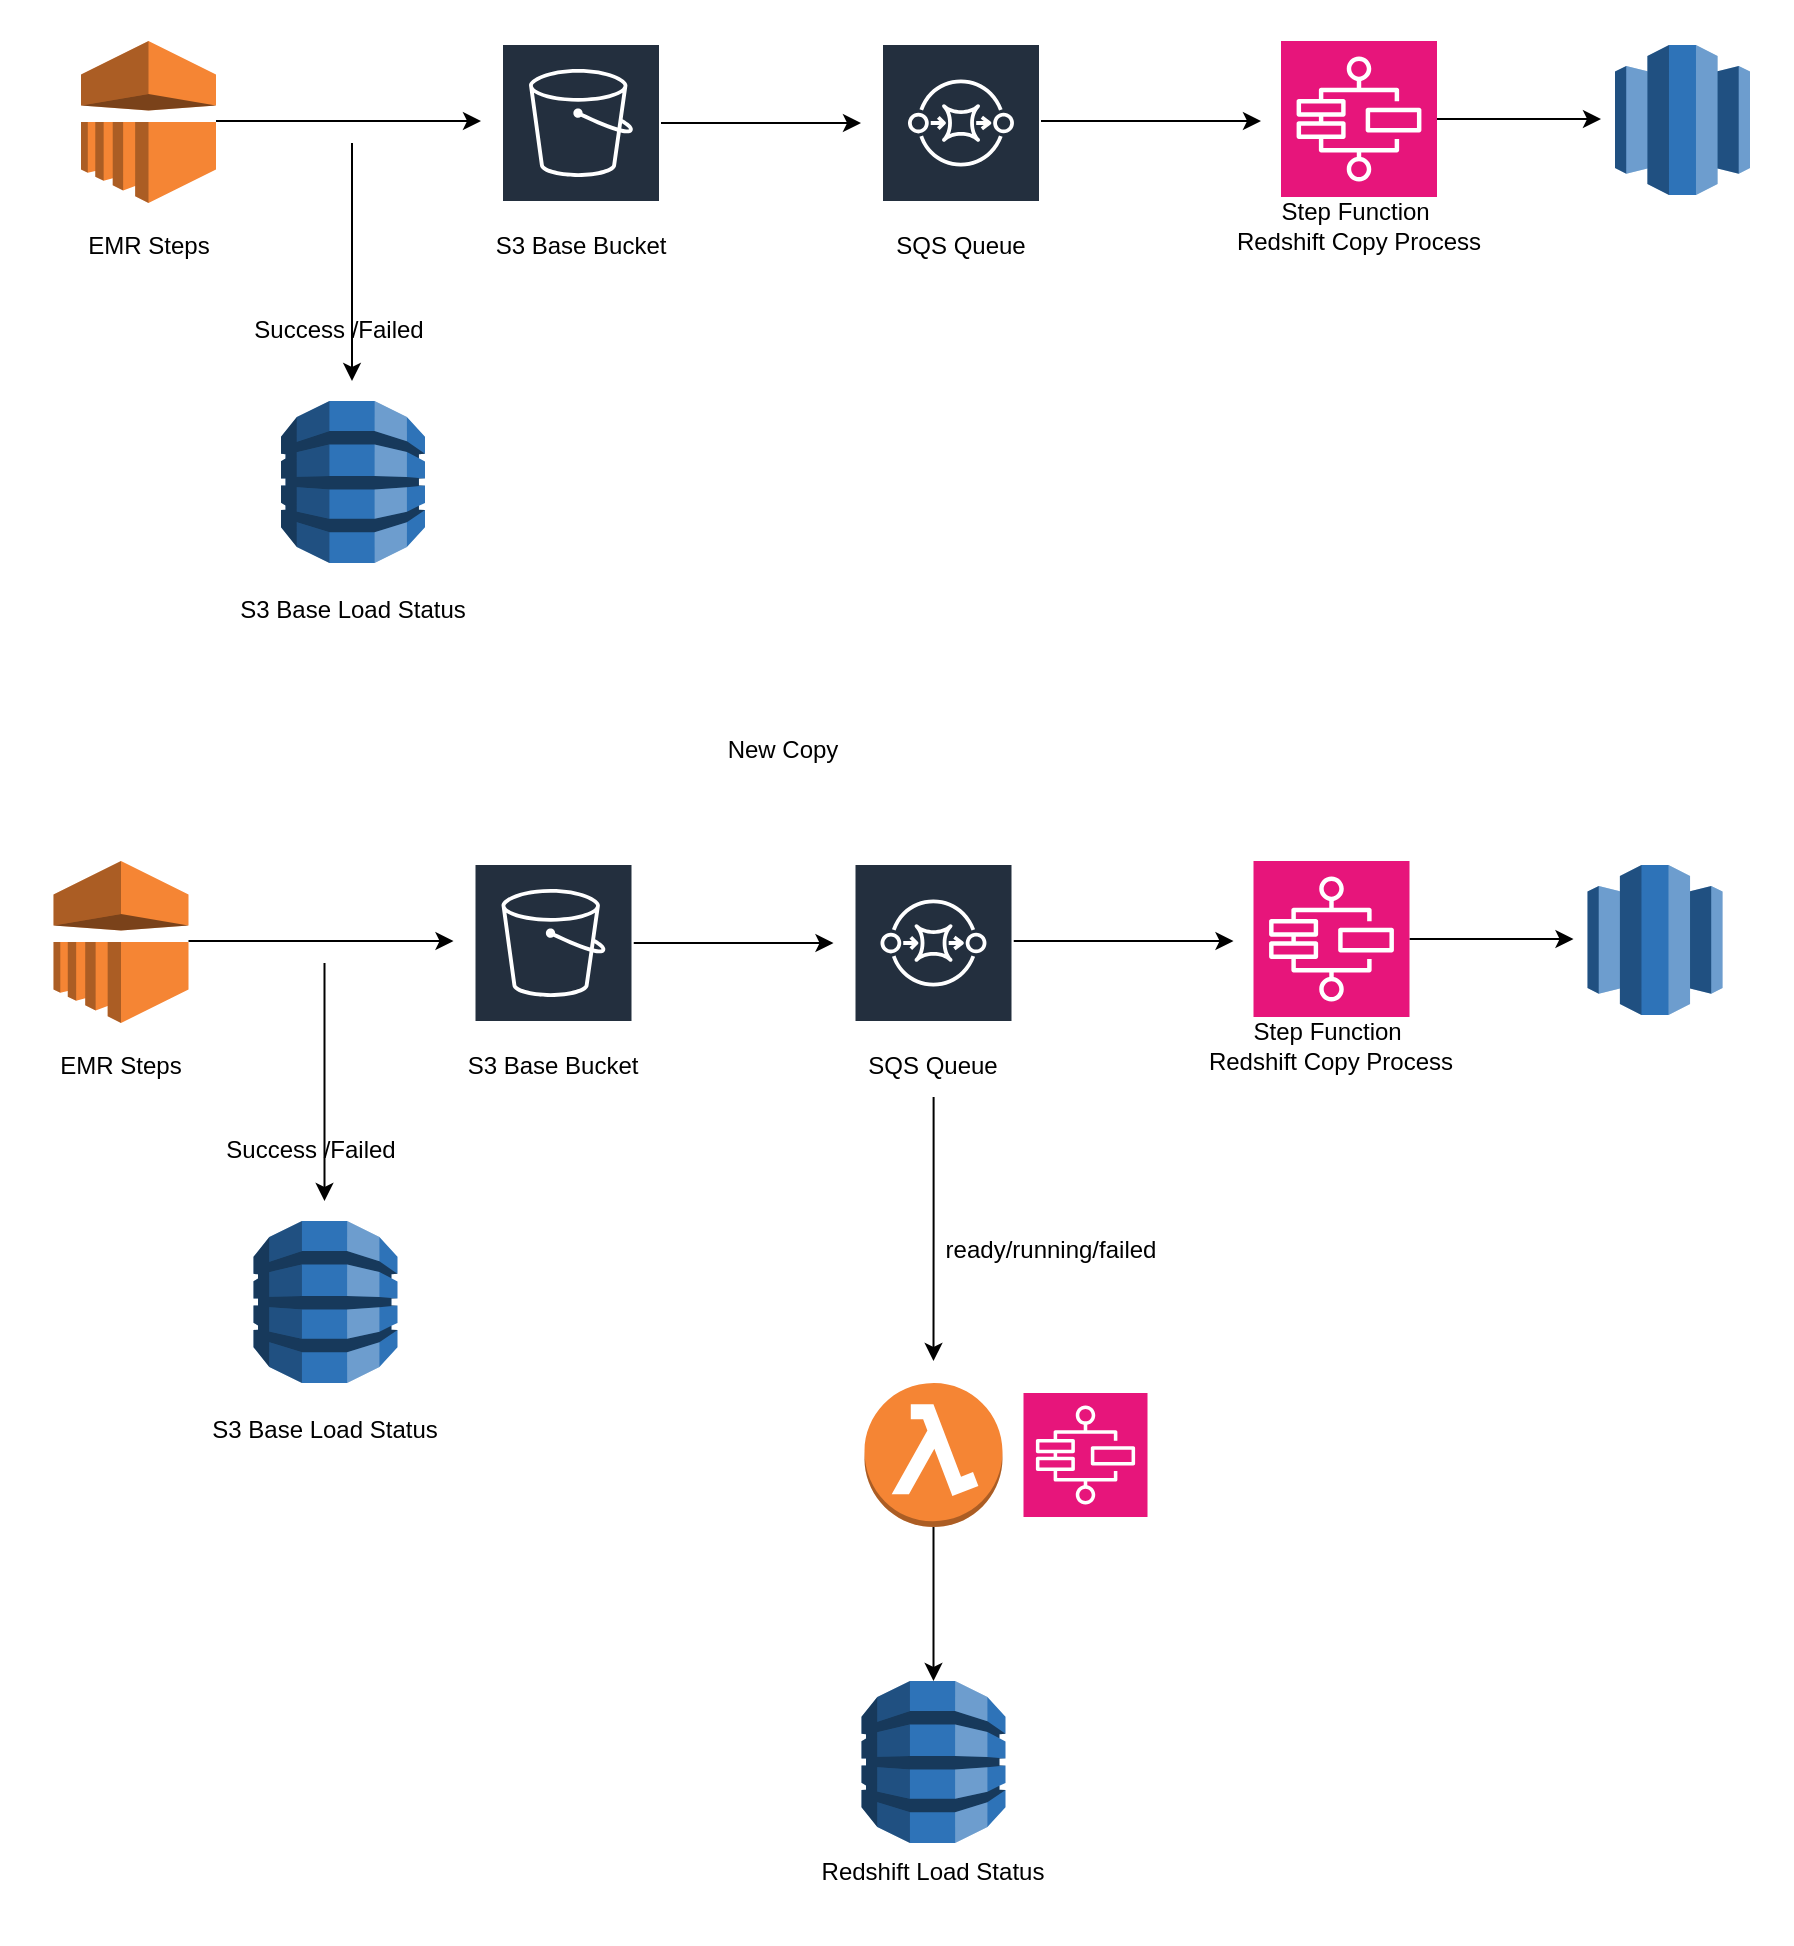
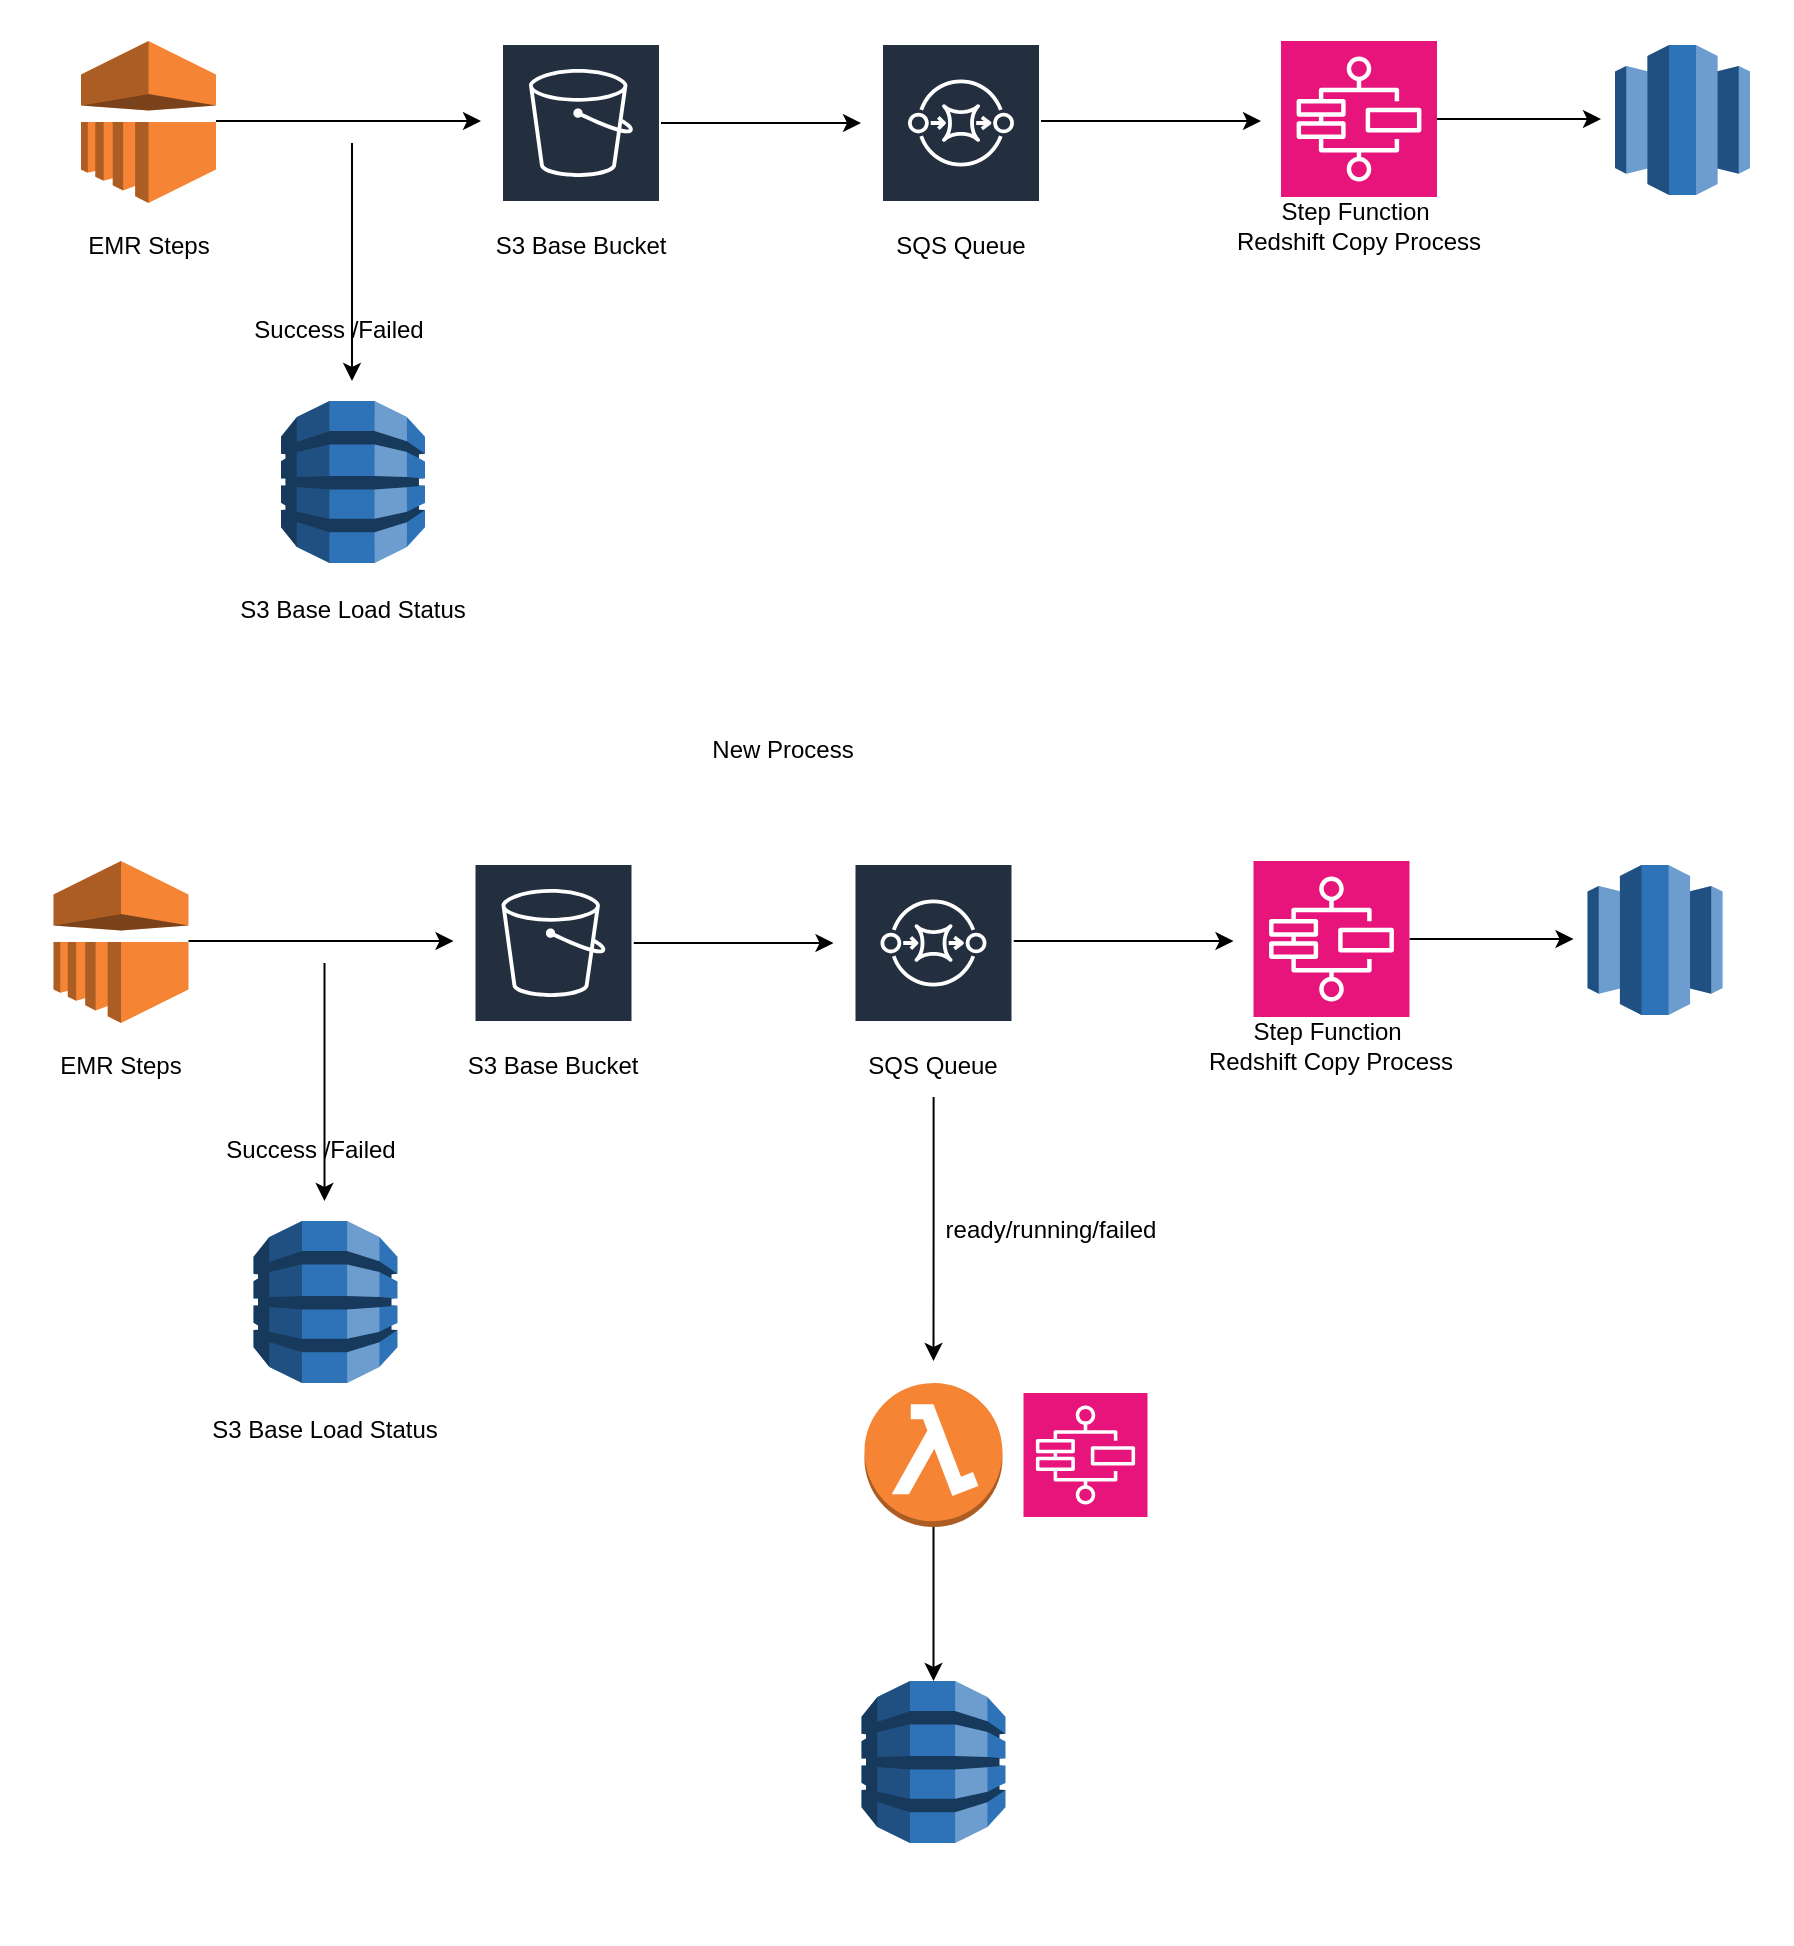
node "New Copy": label "New Copy" -> "New Process"
node "ready/running/failed": moved (1052, 1251) -> (1052, 1231)
node "Redshift Load Status": removed
